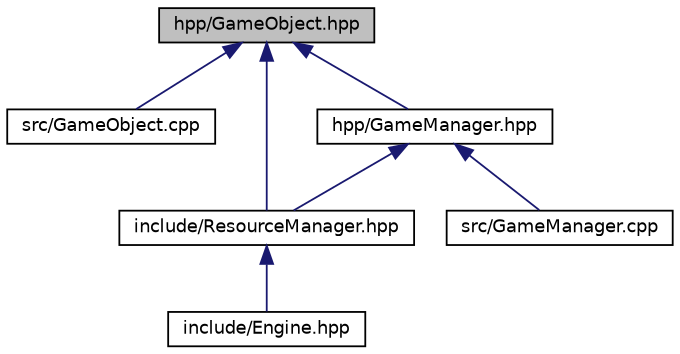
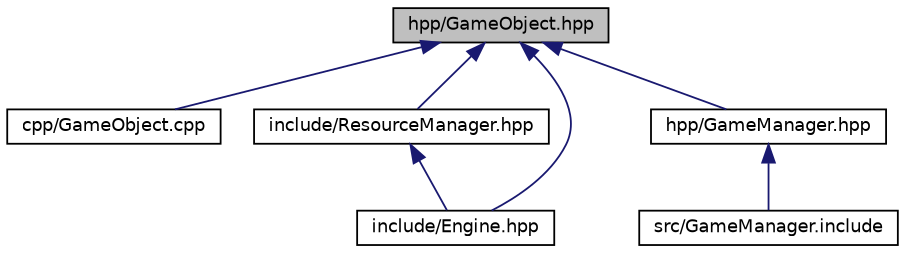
node "src/GameObject.cpp": label "src/GameObject.cpp" -> "cpp/GameObject.cpp"
edge "include/Engine.hpp" -> "hpp/GameObject.hpp": added
edge "include/ResourceManager.hpp" -> "hpp/GameManager.hpp": removed
node "src/GameManager.cpp": label "src/GameManager.cpp" -> "src/GameManager.include"
